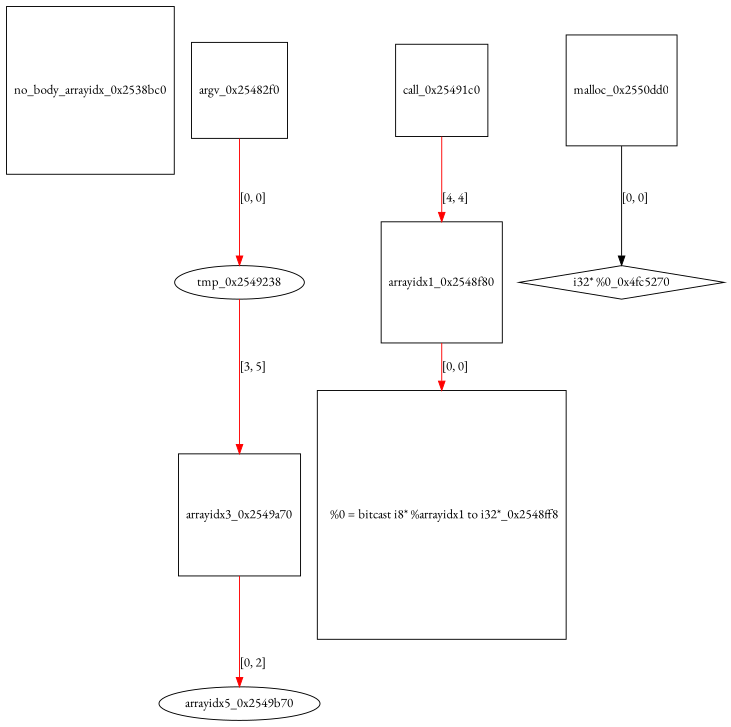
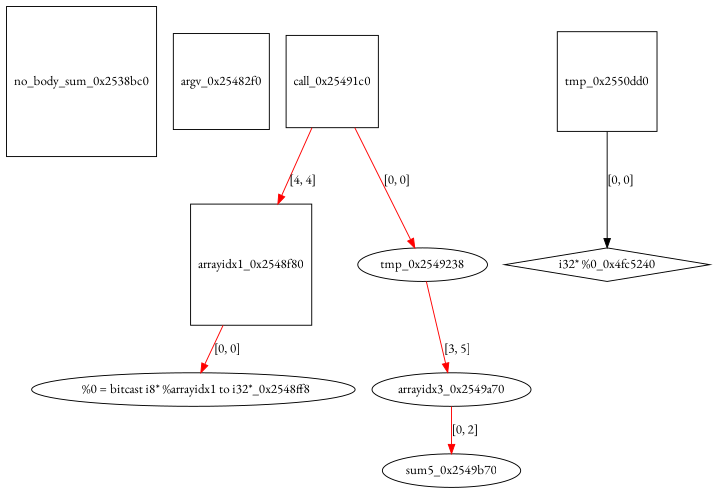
node "no_body_arrayidx_0x2538bc0": label "no_body_arrayidx_0x2538bc0" -> "no_body_sum_0x2538bc0"
node "malloc_0x2550dd0": label "malloc_0x2550dd0" -> "tmp_0x2550dd0"
edge "argv_0x25482f0" -> "tmp_0x2549238": now "call_0x25491c0" -> "tmp_0x2549238"
node "i32* %0_0x4fc5270": label "i32* %0_0x4fc5270" -> "i32* %0_0x4fc5240"
node "arrayidx3_0x2549a70": shape square -> ellipse
node "%0 = bitcast i8* %arrayidx1 to i32*_0x2548ff8": shape square -> ellipse
node "arrayidx5_0x2549b70": label "arrayidx5_0x2549b70" -> "sum5_0x2549b70"
